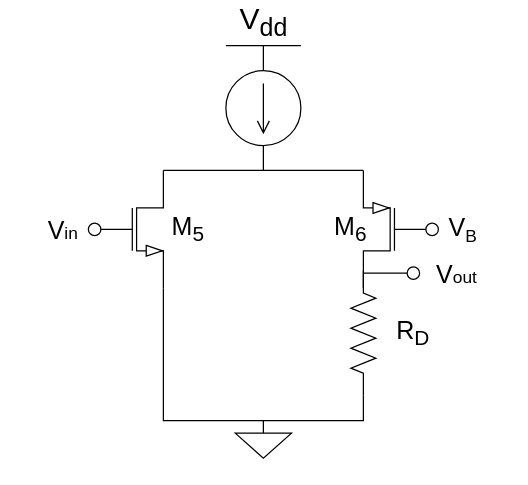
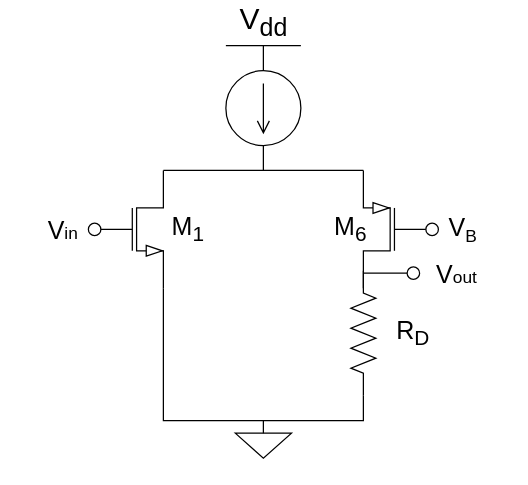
node "M5": label "M5" -> "M1"
